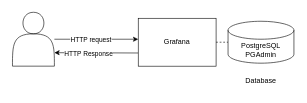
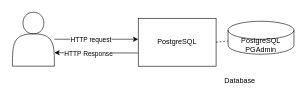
node "Grafana": label "Grafana" -> "PostgreSQL"
node "PostgreSQL PGAdmin": size 66x42 -> 66x33
node "Database": moved (261, 81) -> (240, 81)
